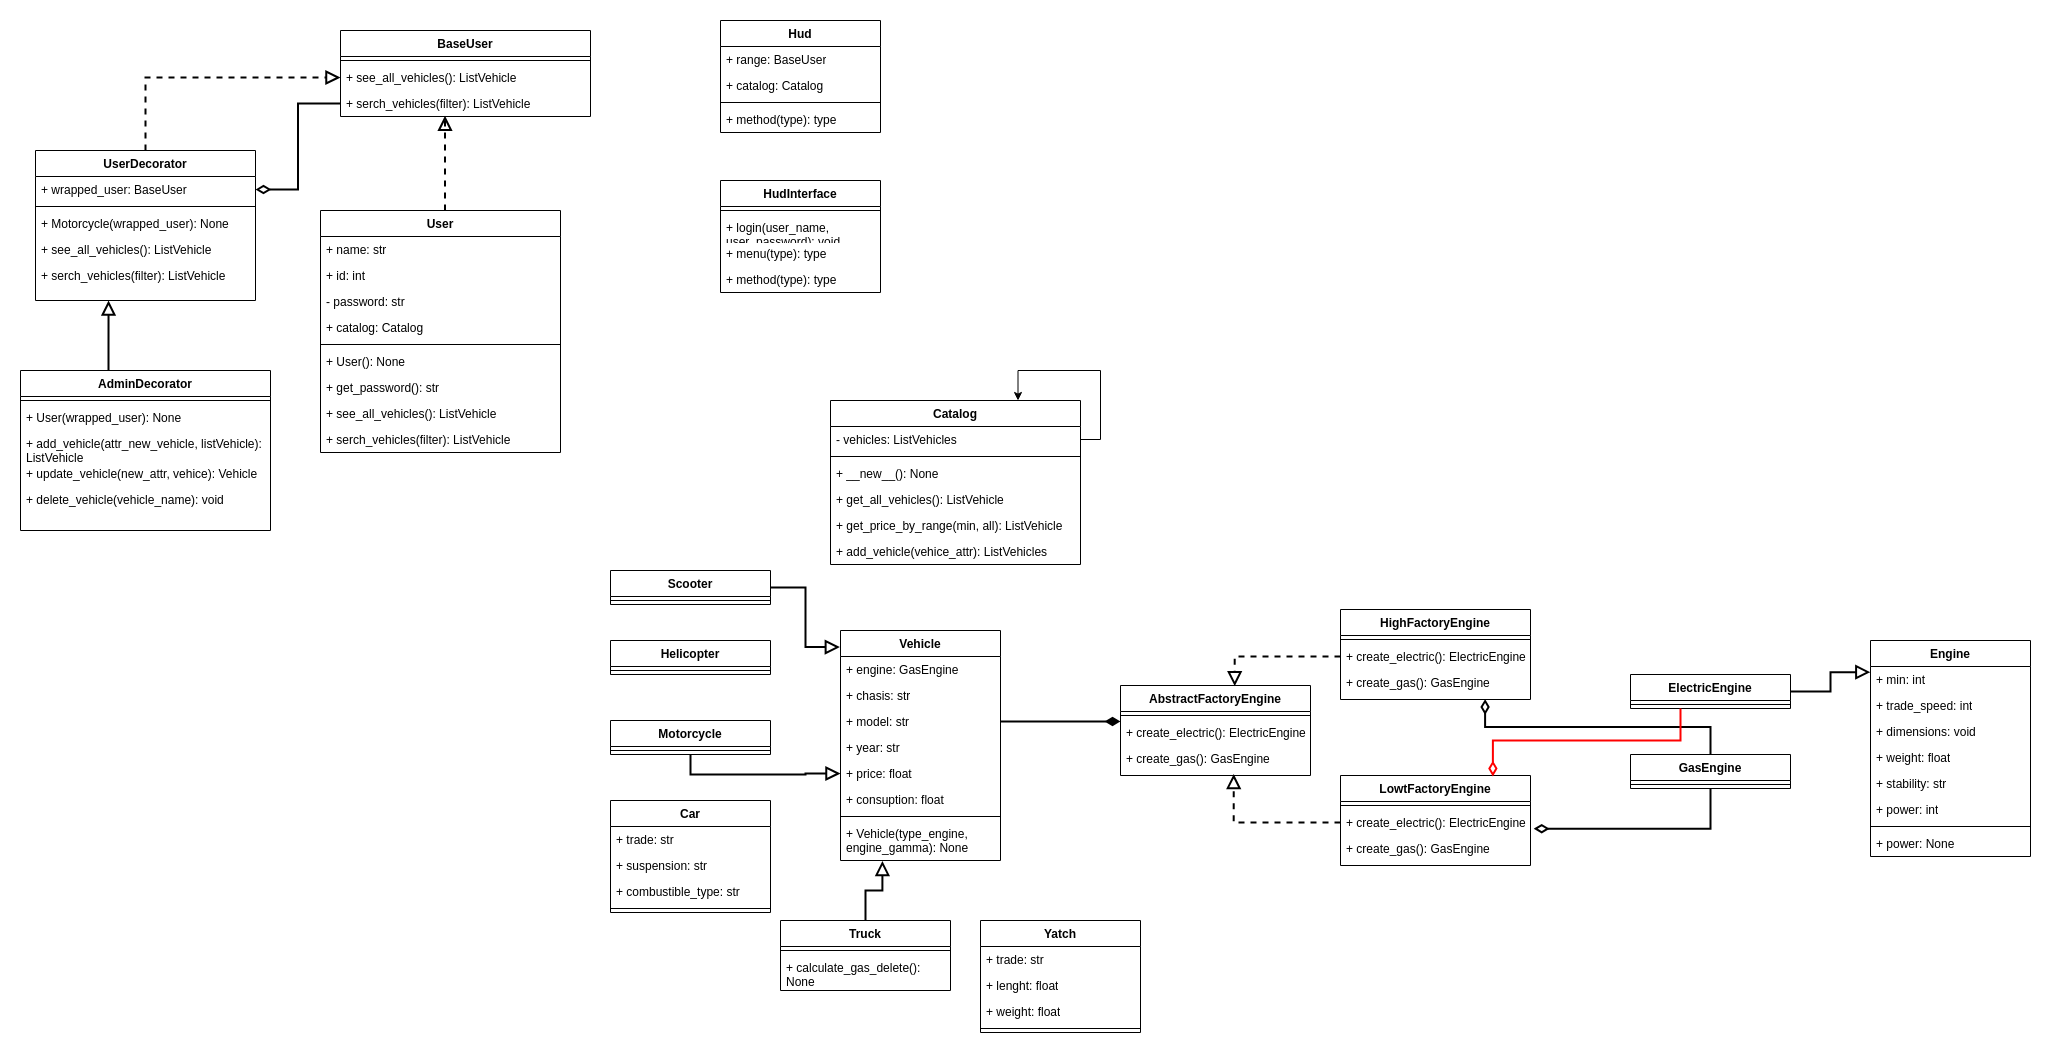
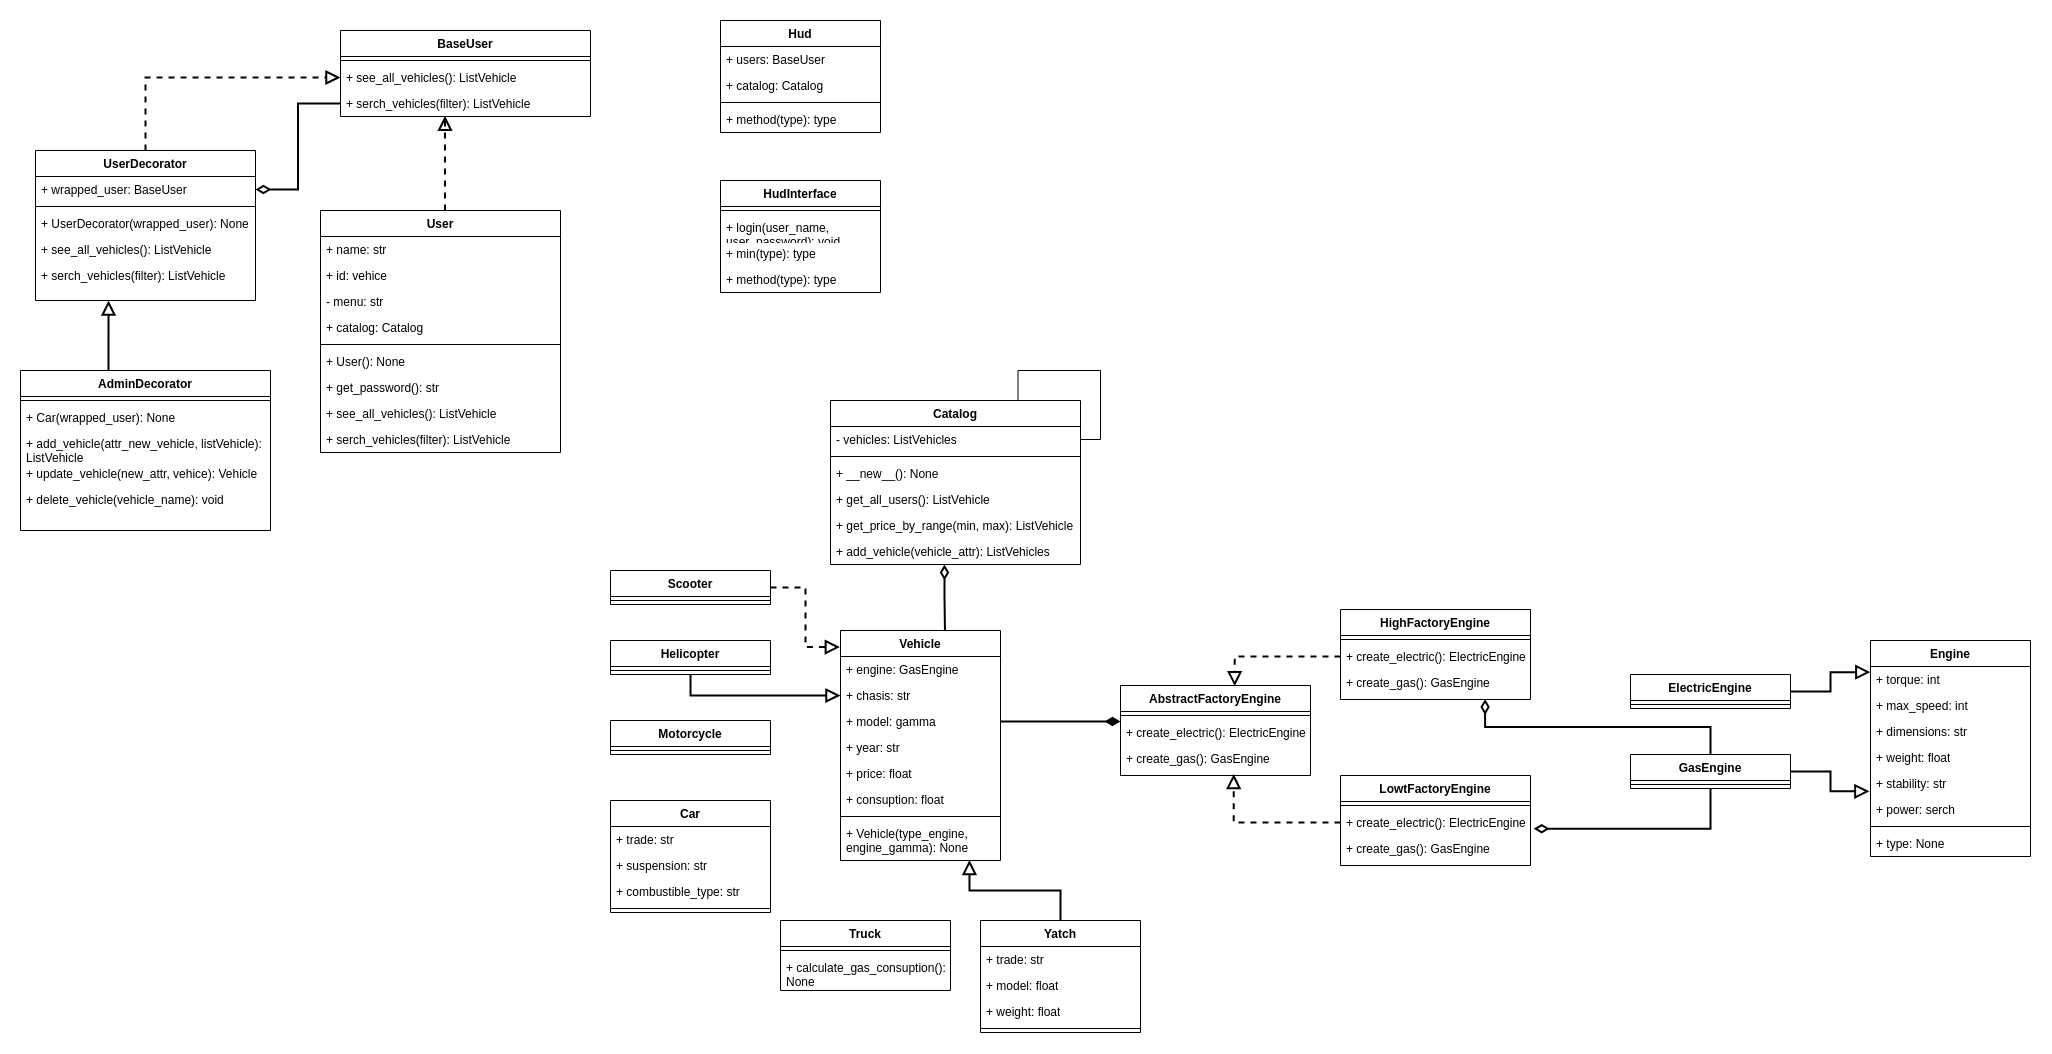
node "+ range: BaseUser": label "+ range: BaseUser" -> "+ users: BaseUser"
node "+ Motorcycle(wrapped_user): None": label "+ Motorcycle(wrapped_user): None" -> "+ UserDecorator(wrapped_user): None"
node "+ menu(type): type": label "+ menu(type): type" -> "+ min(type): type"
node "+ id: int": label "+ id: int" -> "+ id: vehice"
node "- password: str": label "- password: str" -> "- menu: str"
edge "- vehicles: ListVehicles" -> "Catalog": arrowhead classic -> none
node "+ User(wrapped_user): None": label "+ User(wrapped_user): None" -> "+ Car(wrapped_user): None"
node "+ get_all_vehicles(): ListVehicle": label "+ get_all_vehicles(): ListVehicle" -> "+ get_all_users(): ListVehicle"
node "+ get_price_by_range(min, all): ListVehicle": label "+ get_price_by_range(min, all): ListVehicle" -> "+ get_price_by_range(min, max): ListVehicle"
node "+ add_vehicle(vehice_attr): ListVehicles": label "+ add_vehicle(vehice_attr): ListVehicles" -> "+ add_vehicle(vehicle_attr): ListVehicles"
edge "Vehicle" -> "Catalog": added
edge "Scooter" -> "Vehicle": style solid -> dashed
node "+ min: int": label "+ min: int" -> "+ torque: int"
edge "Helicopter" -> "+ chasis: str": added
node "+ trade_speed: int": label "+ trade_speed: int" -> "+ max_speed: int"
node "+ model: str": label "+ model: str" -> "+ model: gamma"
node "+ dimensions: void": label "+ dimensions: void" -> "+ dimensions: str"
edge "ElectricEngine" -> "LowtFactoryEngine": removed
edge "GasEngine" -> "+ stability: str": added
edge "Motorcycle" -> "+ price: float": removed
node "+ power: int": label "+ power: int" -> "+ power: serch"
node "+ power: None": label "+ power: None" -> "+ type: None"
edge "Truck" -> "+ Vehicle(type_engine, engine_gamma): None": removed
edge "Yatch" -> "+ Vehicle(type_engine, engine_gamma): None": added
node "+ calculate_gas_delete(): None": label "+ calculate_gas_delete(): None" -> "+ calculate_gas_consuption(): None"
node "+ lenght: float": label "+ lenght: float" -> "+ model: float"
